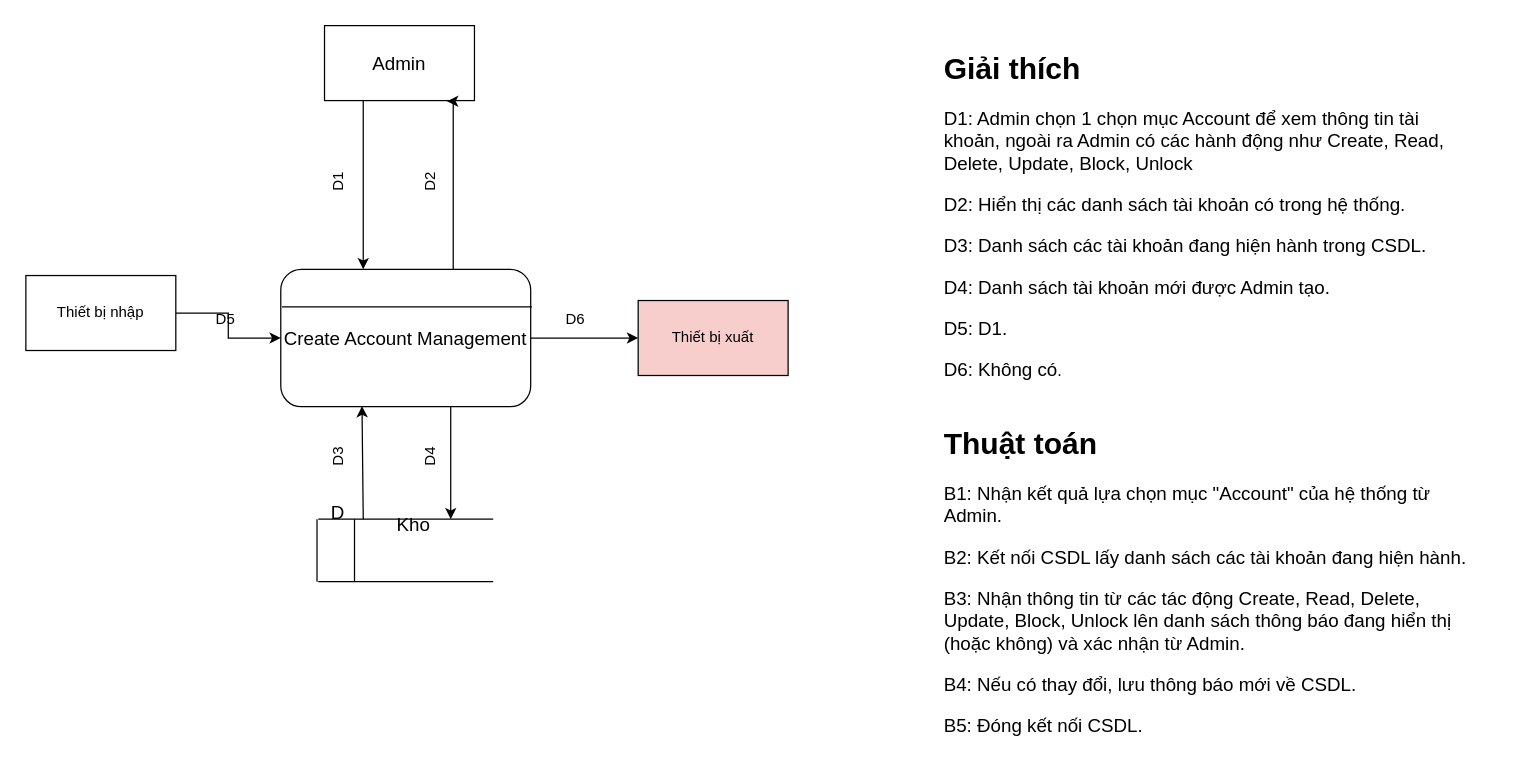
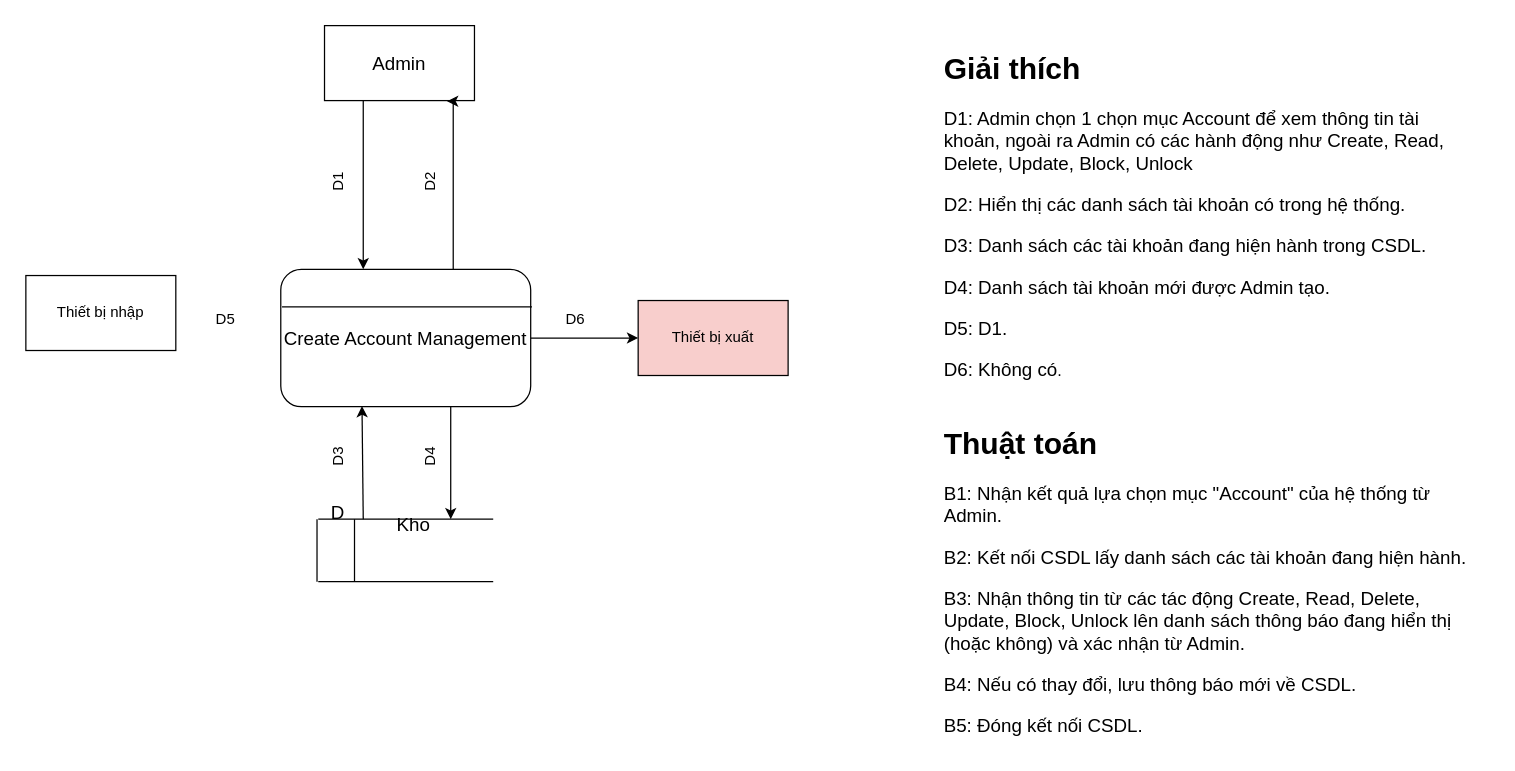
edge "Thiết bị nhập" -> "Create Account Management": removed
